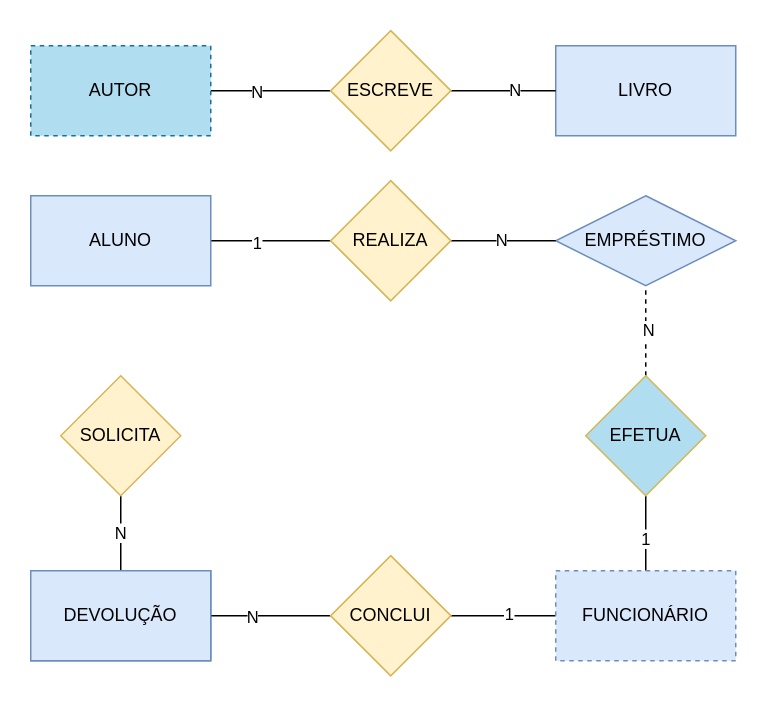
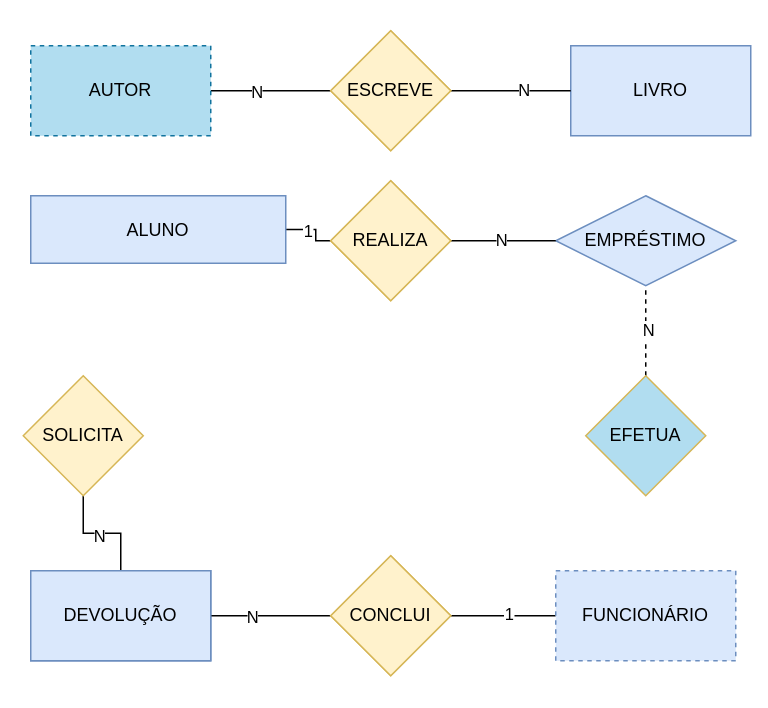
node "LIVRO": moved (646, 91) -> (661, 91)
node "ALUNO": size 180x90 -> 255x68
node "SOLICITA": moved (121, 436) -> (83, 436)
edge "EFETUA" -- "FUNCIONÁRIO": removed, label "1"
